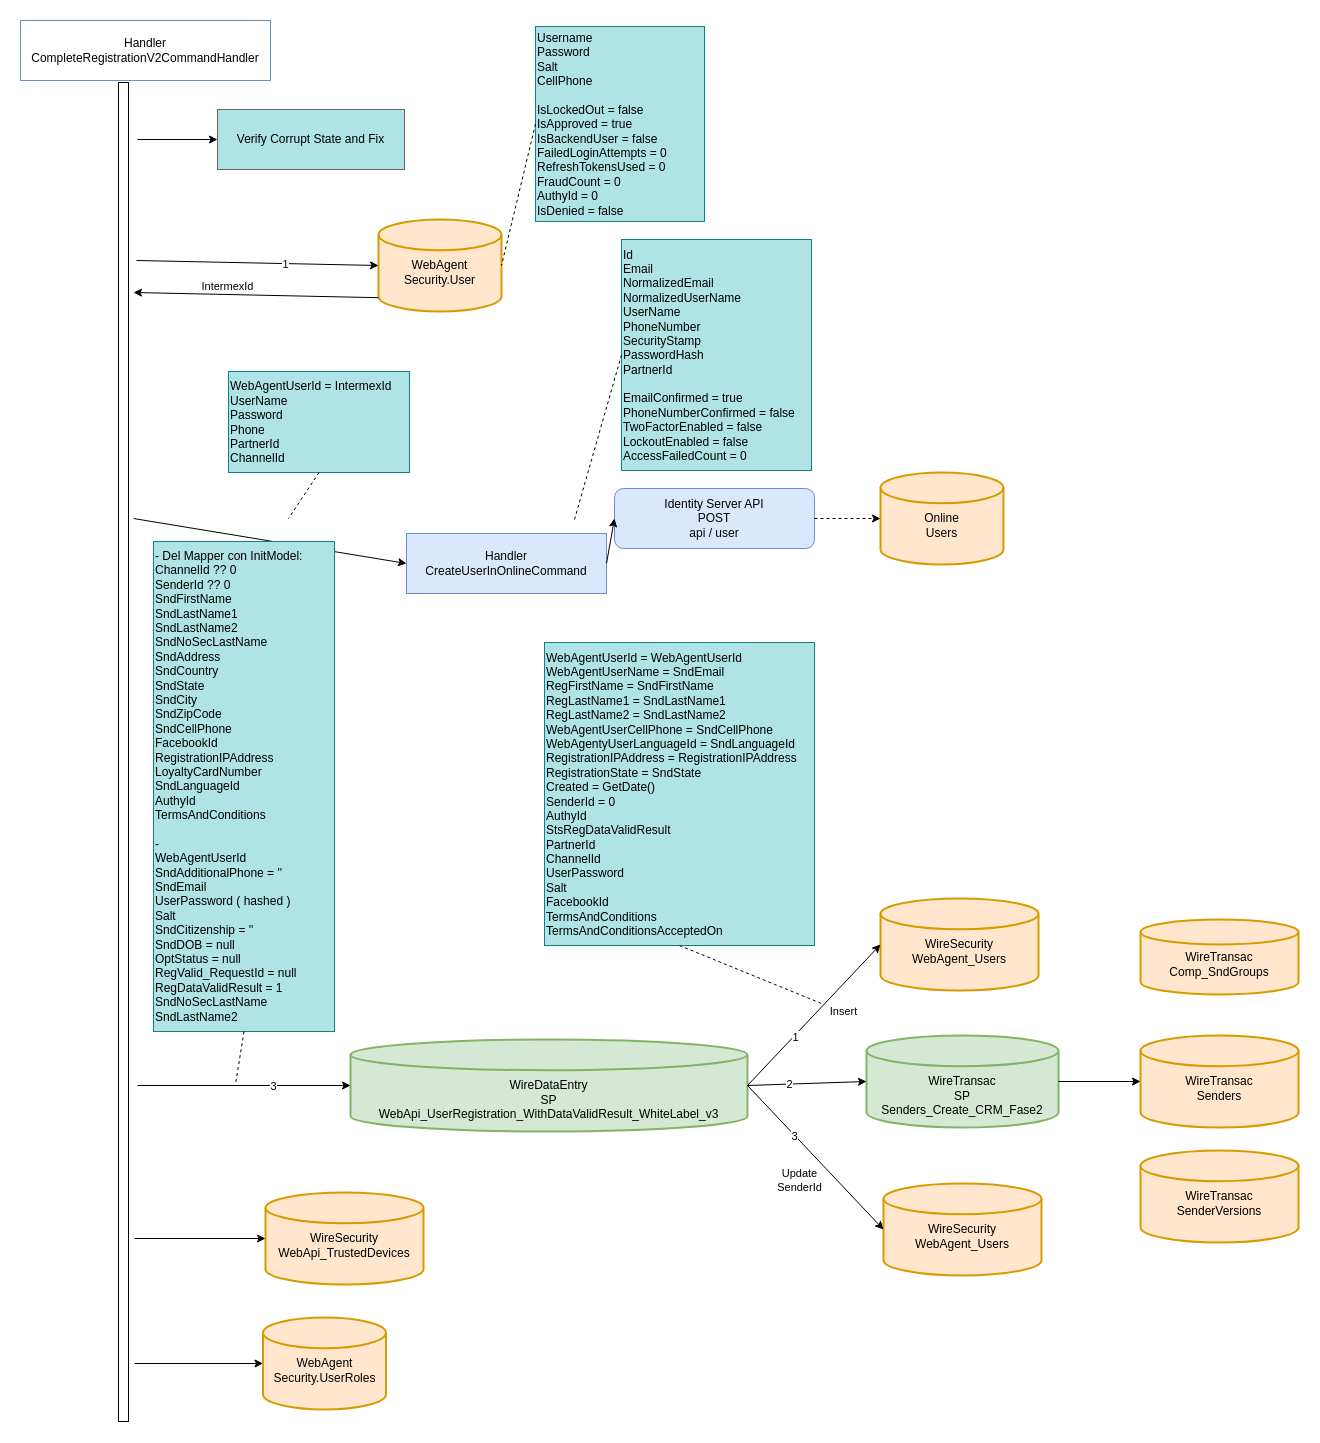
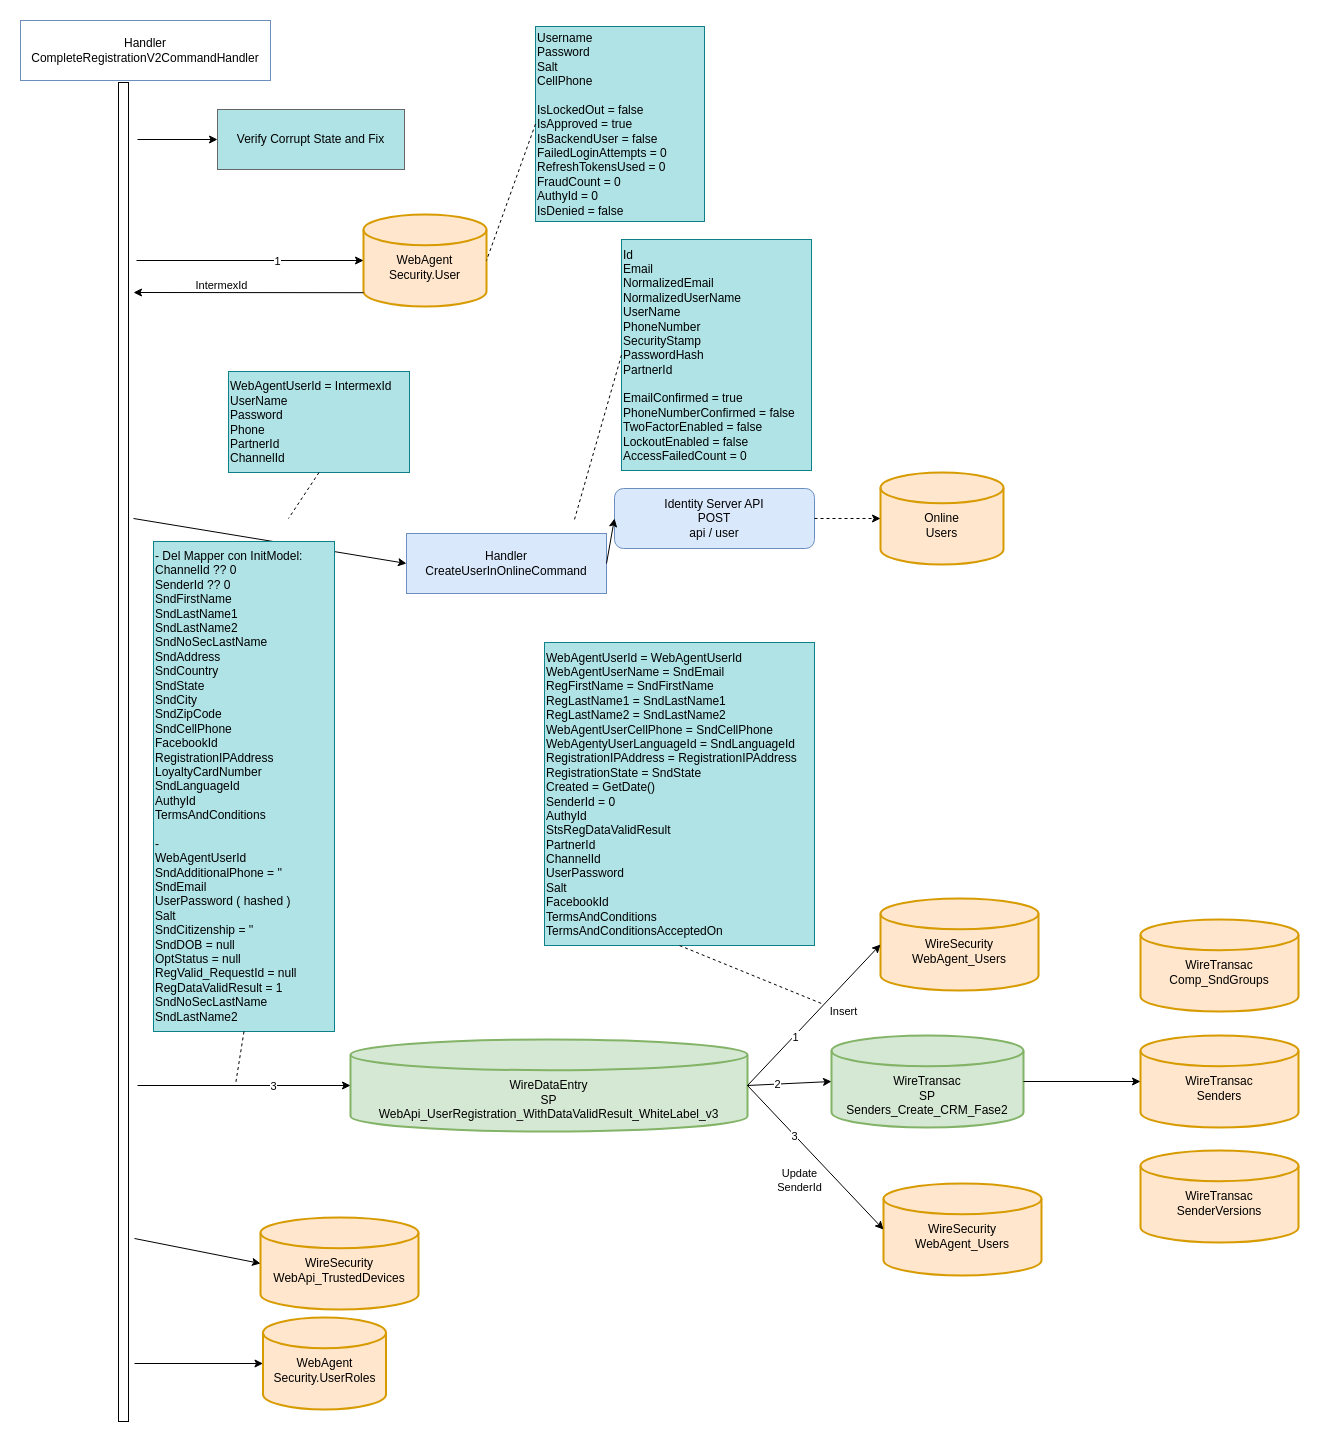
node "WebAgent Security.User": moved (440, 266) -> (425, 261)
node "WireTransac Comp_SndGroups": size 158x75 -> 158x92
node "WireTransac SP Senders_Create_CRM_Fase2": moved (963, 1082) -> (928, 1082)
node "WireSecurity WebApi_TrustedDevices": moved (345, 1239) -> (340, 1264)
